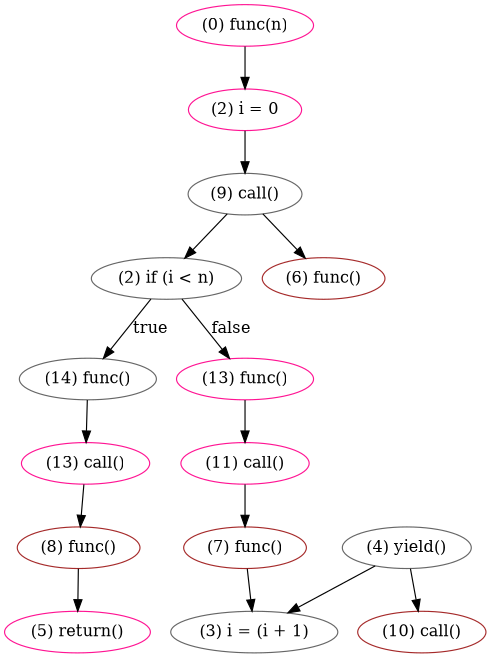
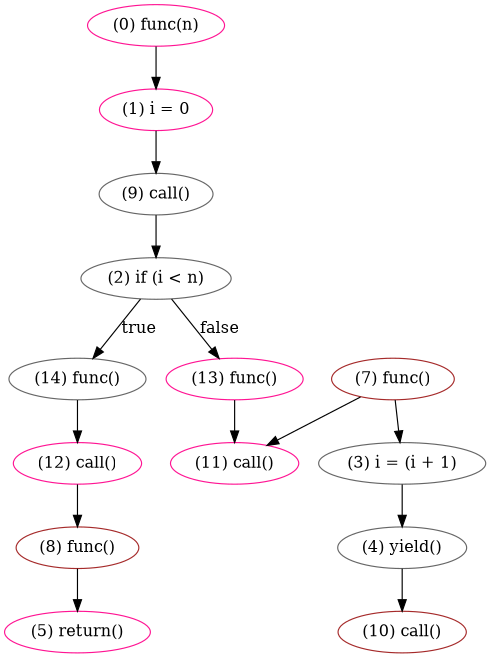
node "(2) i = 0": label "(2) i = 0" -> "(1) i = 0"
node "(6) func()": removed
node "(13) call()": label "(13) call()" -> "(12) call()"
edge "(11) call()" -> "(7) func()": reversed
edge "(4) yield()" -> "(3) i = (i + 1)": reversed
